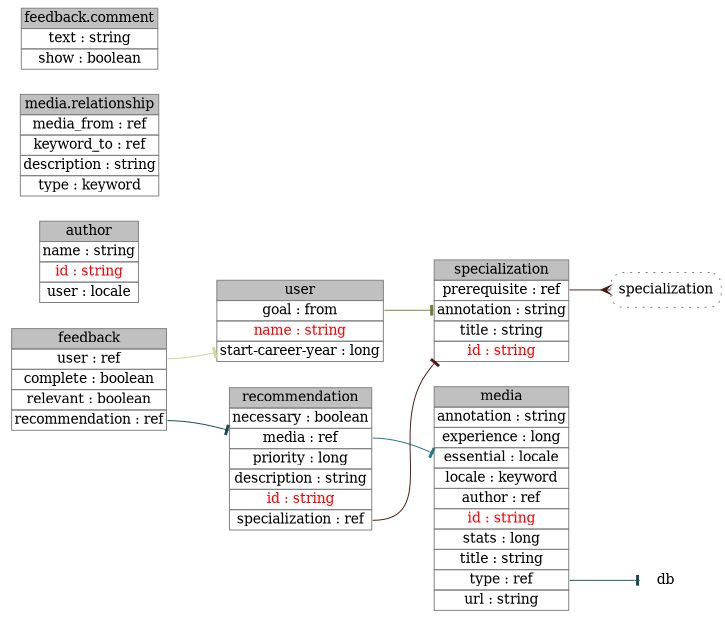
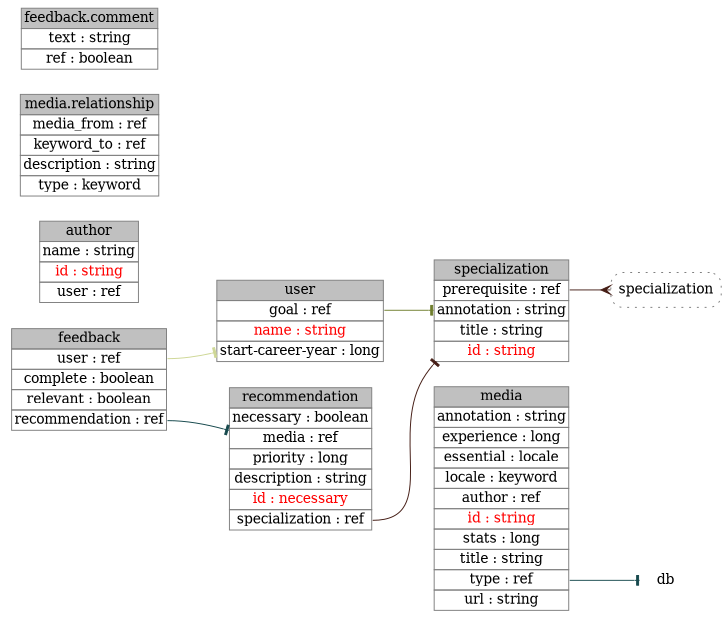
node "feedback.comment": text "show : boolean" -> "ref : boolean"
node "author": text "user : locale" -> "user : ref"
node "user": text "goal : from" -> "goal : ref"
edge "recommendation" -> "media": removed
node "recommendation": text "id : string" -> "id : necessary"
